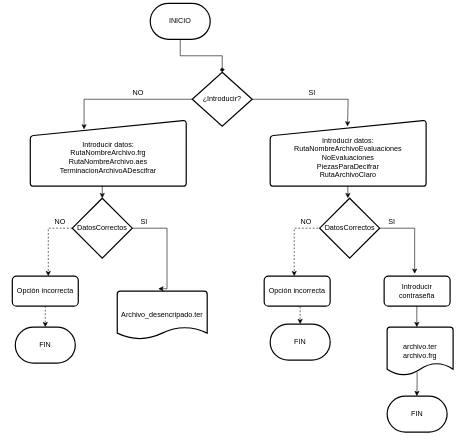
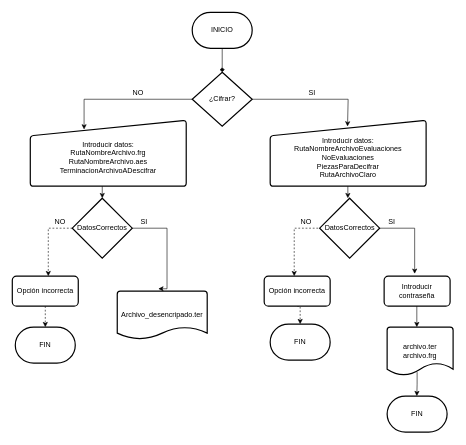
node "INICIO": moved (180, 21) -> (222, 30)
node "¿Introducir?": label "¿Introducir?" -> "¿Cifrar?"
